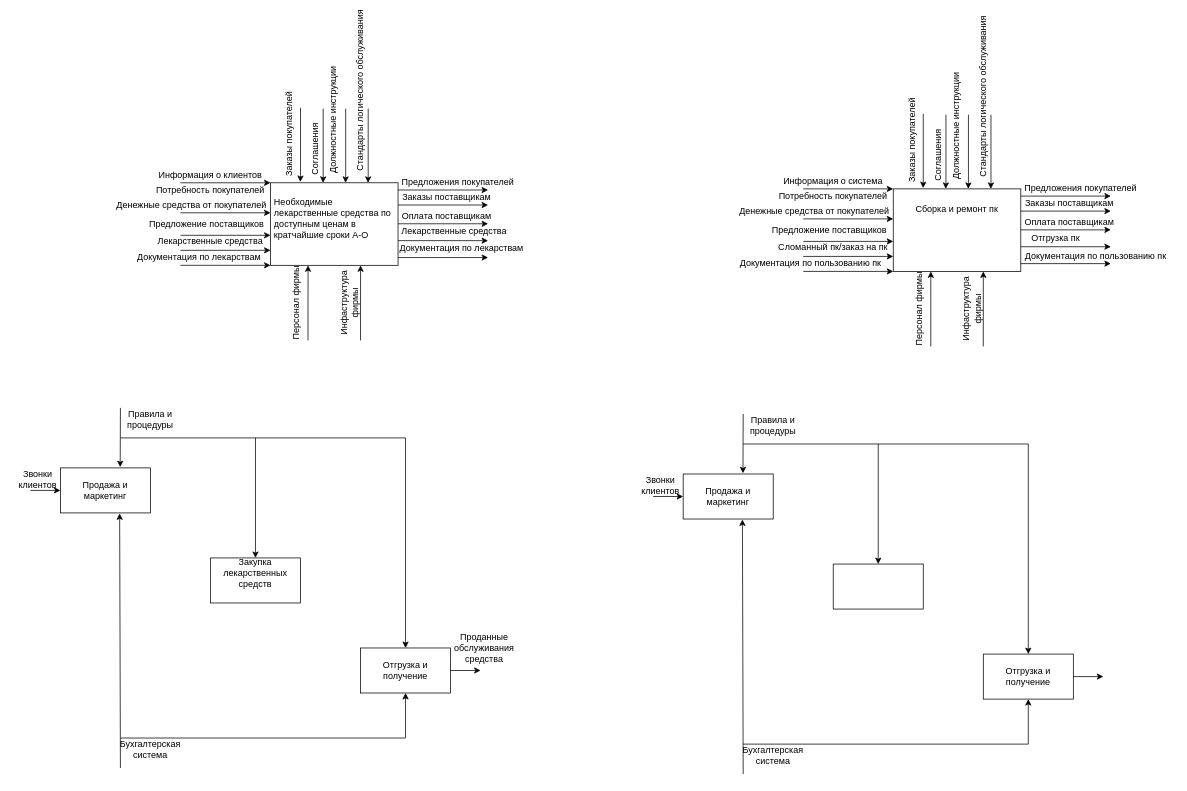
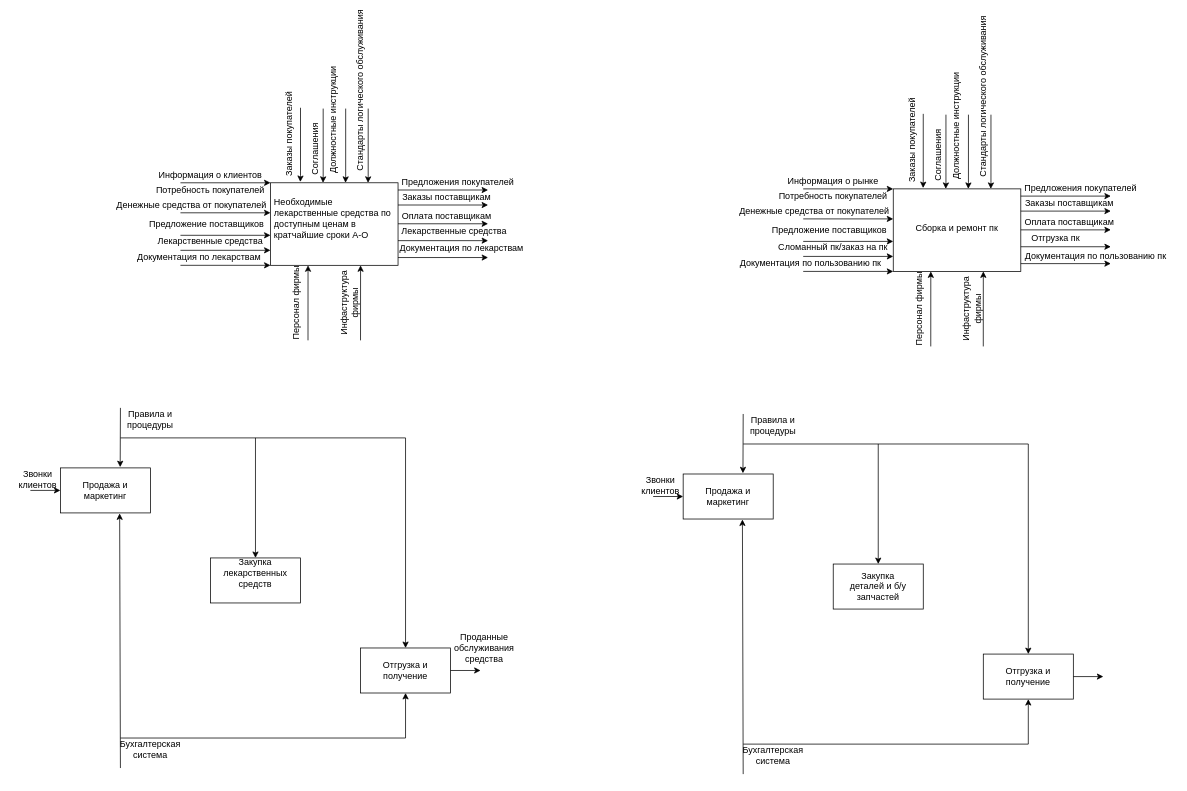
node "Информация о система": label "Информация о система" -> "Информация о рынке"
node "Сборка и ремонт пк": moved (957, 218) -> (957, 236)
node "Закупка деталей и б/у запчастей": added
